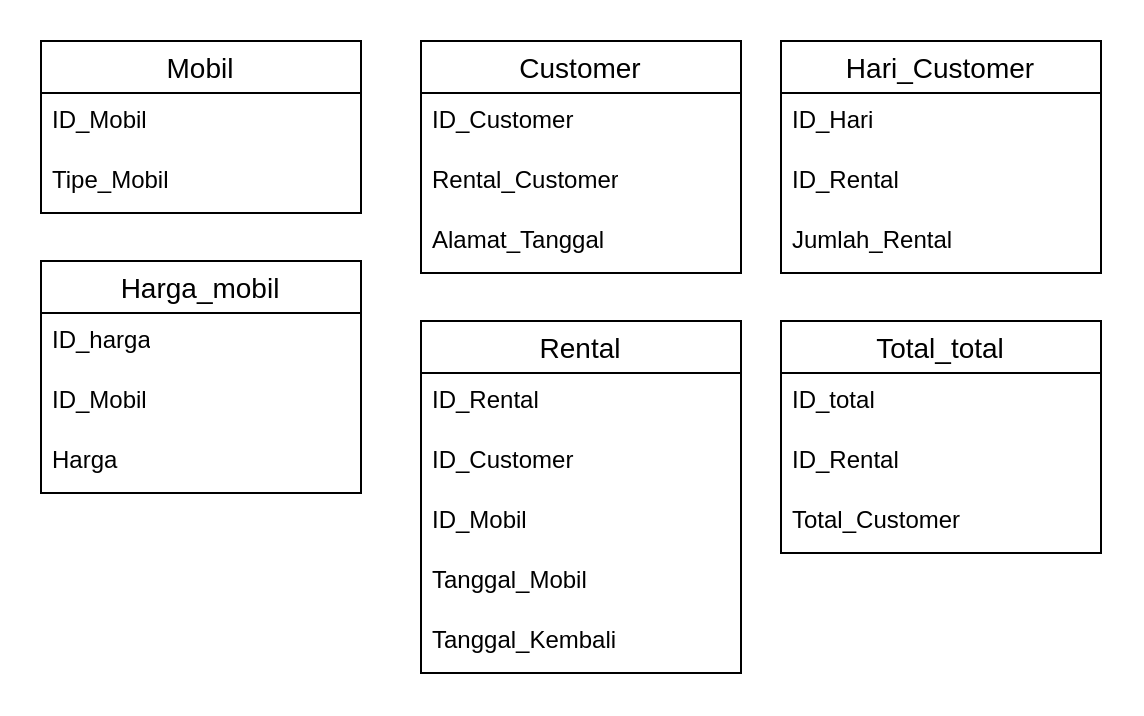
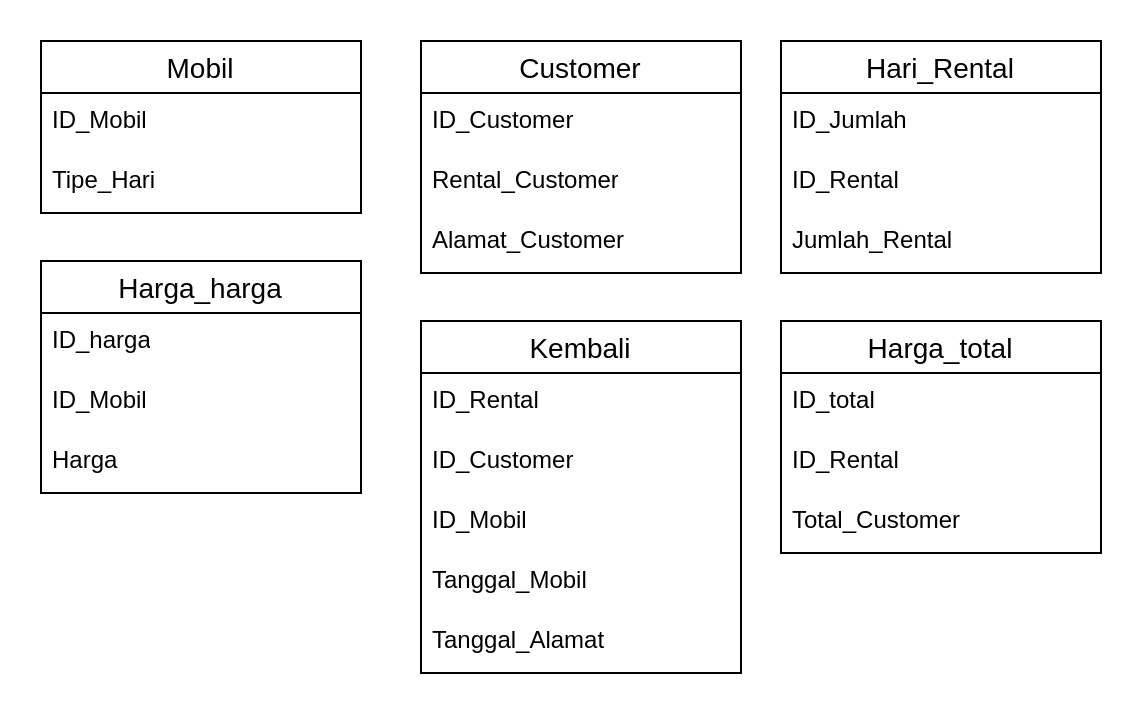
node "Hari_Customer": label "Hari_Customer" -> "Hari_Rental"
node "ID_Hari": label "ID_Hari" -> "ID_Jumlah"
node "Tipe_Mobil": label "Tipe_Mobil" -> "Tipe_Hari"
node "Alamat_Tanggal": label "Alamat_Tanggal" -> "Alamat_Customer"
node "Harga_mobil": label "Harga_mobil" -> "Harga_harga"
node "Rental": label "Rental" -> "Kembali"
node "Total_total": label "Total_total" -> "Harga_total"
node "Tanggal_Kembali": label "Tanggal_Kembali" -> "Tanggal_Alamat"
